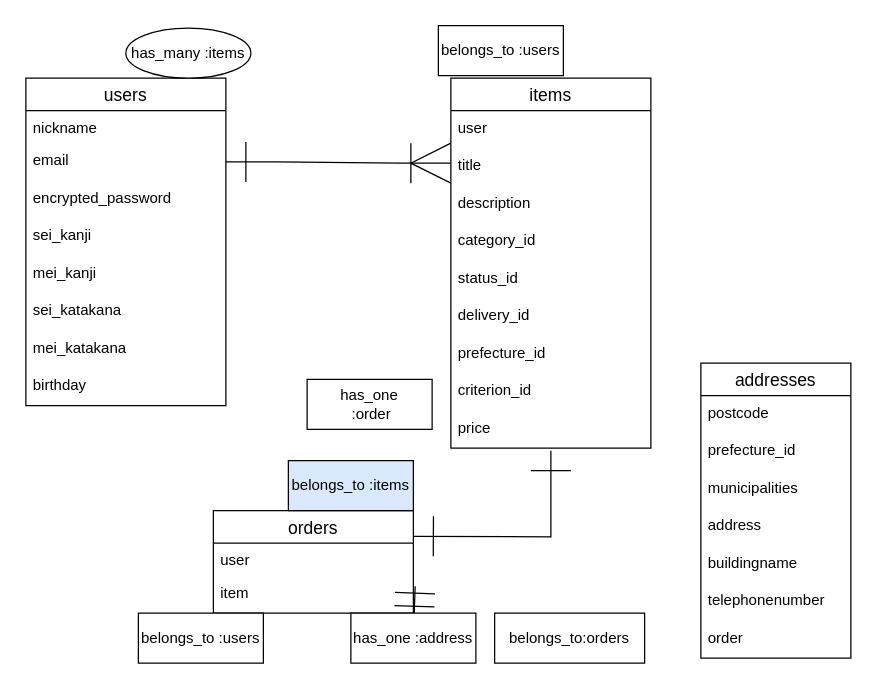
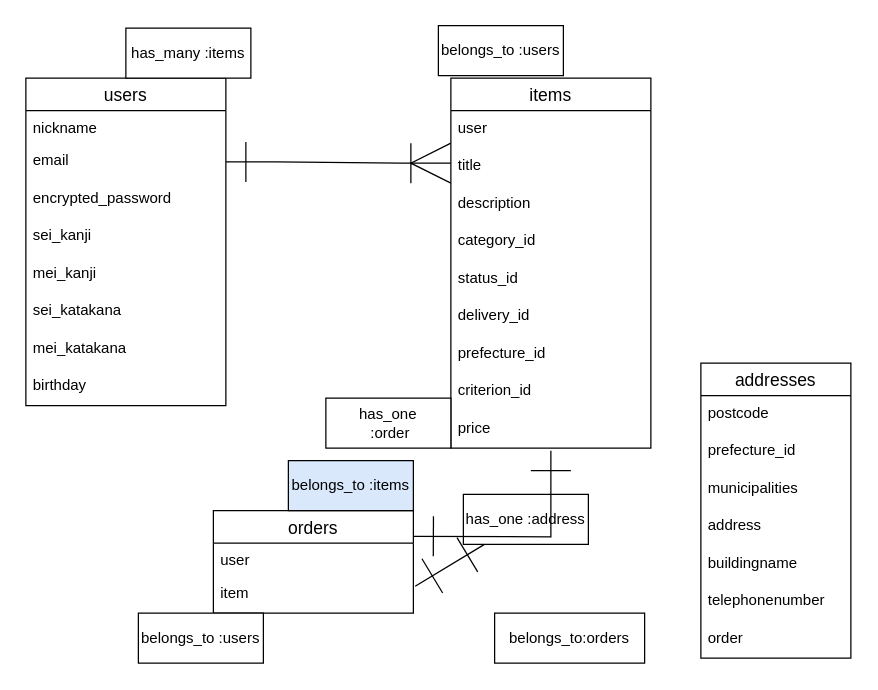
node "has_many :items": shape ellipse -> rectangle
node "has_one :order": moved (369, 404) -> (388, 423)
node "has_one :address": moved (413, 638) -> (526, 519)
